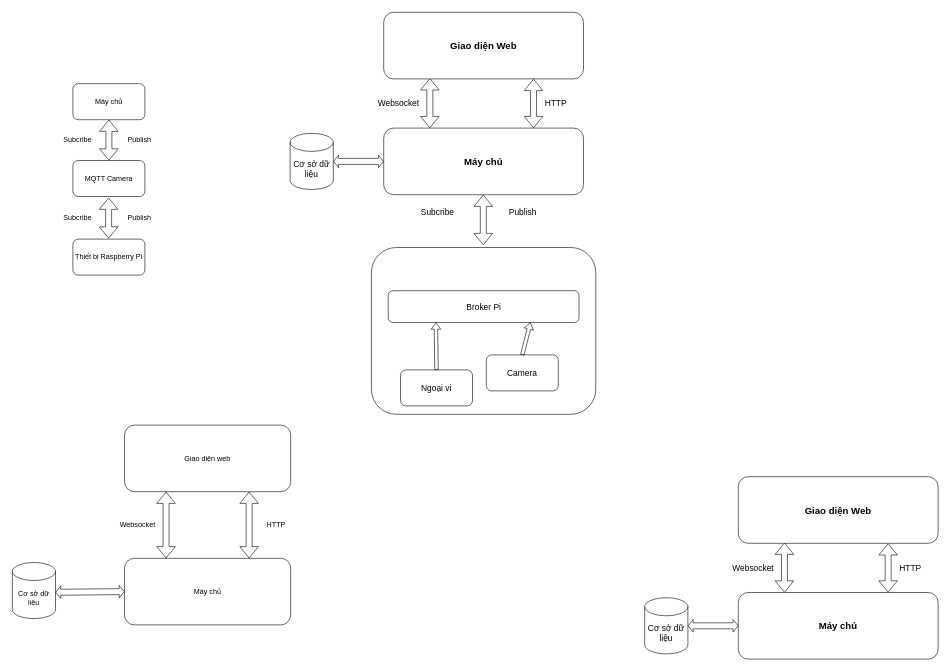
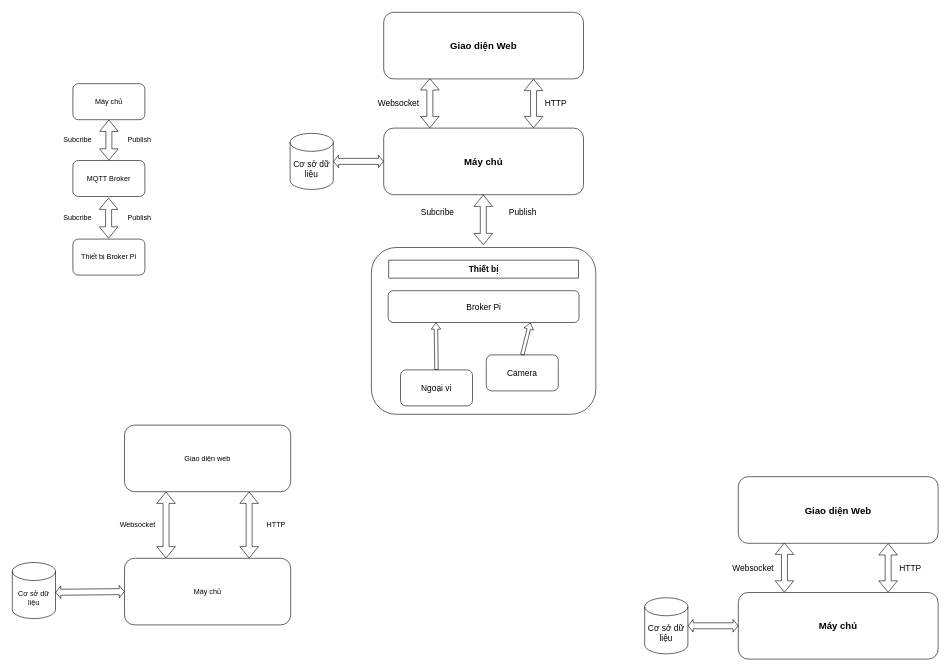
node "MQTT Camera": label "MQTT Camera" -> "MQTT Broker"
node "Thiết bị Raspberry Pi": label "Thiết bị Raspberry Pi" -> "Thiết bị Broker Pi"
node "Thiết bị": added
